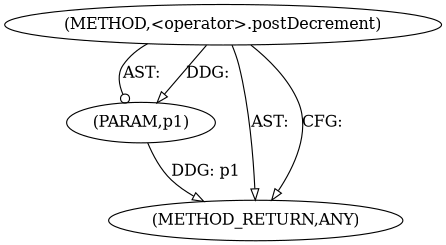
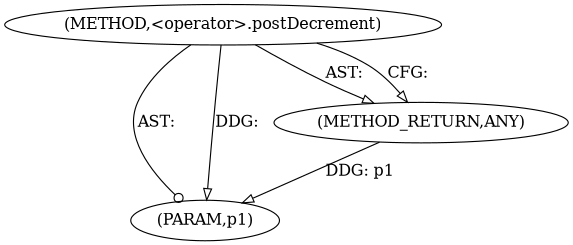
edge "(PARAM,p1)" -> "(METHOD_RETURN,ANY)": reversed
